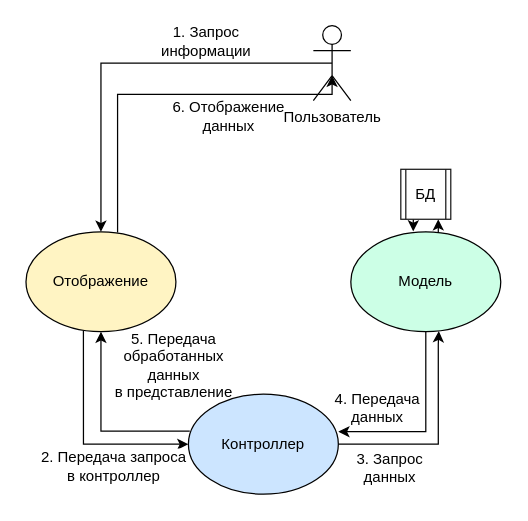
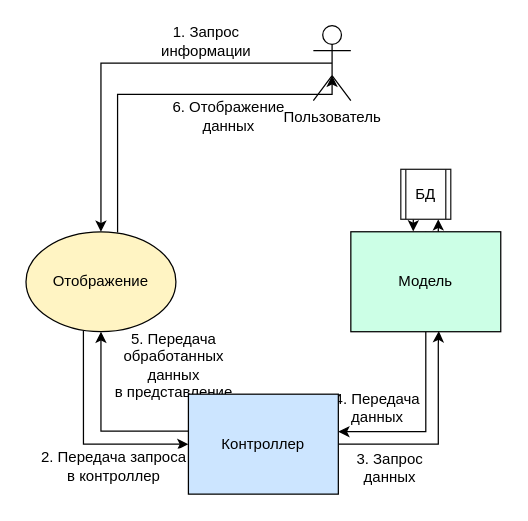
node "Модель": shape ellipse -> rectangle
node "Контроллер": shape ellipse -> rectangle
